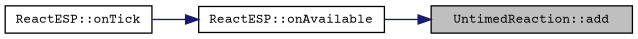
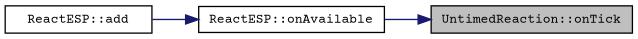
node "ReactESP::onTick": label "ReactESP::onTick" -> "ReactESP::add"
node "UntimedReaction::add": label "UntimedReaction::add" -> "UntimedReaction::onTick"
